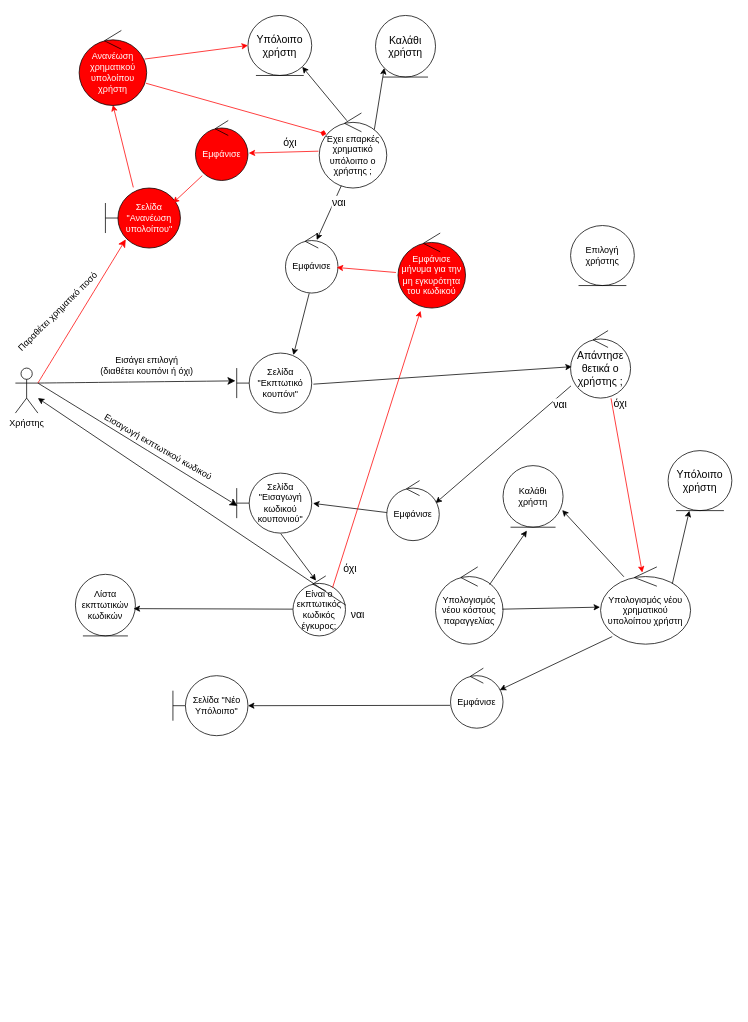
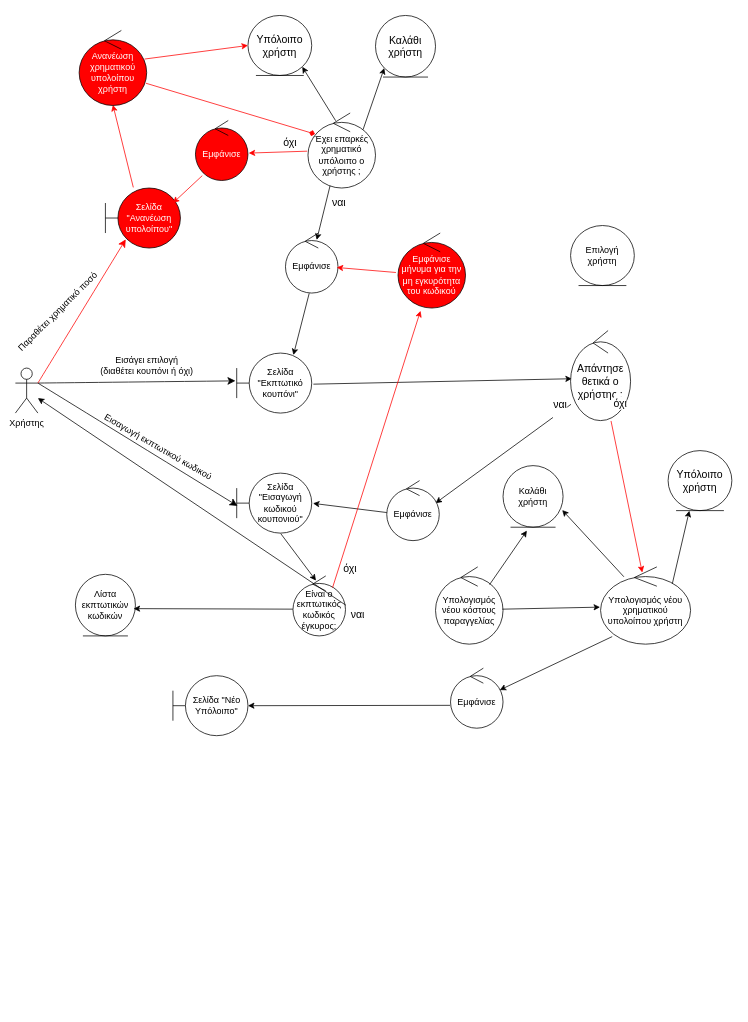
node "Έχει επαρκές χρηματικό υπόλοιπο ο χρήστης ;": moved (353, 150) -> (342, 150)
node "Επιλογή χρήστης": label "Επιλογή χρήστης" -> "Επιλογή χρήστη"
node "Απάντησε θετικά ο χρήστης ;": size 60x68 -> 60x90
